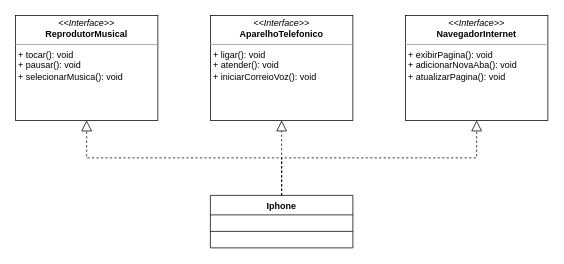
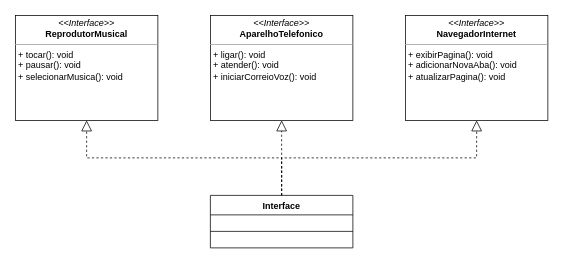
node "Iphone": label "Iphone" -> "Interface"
